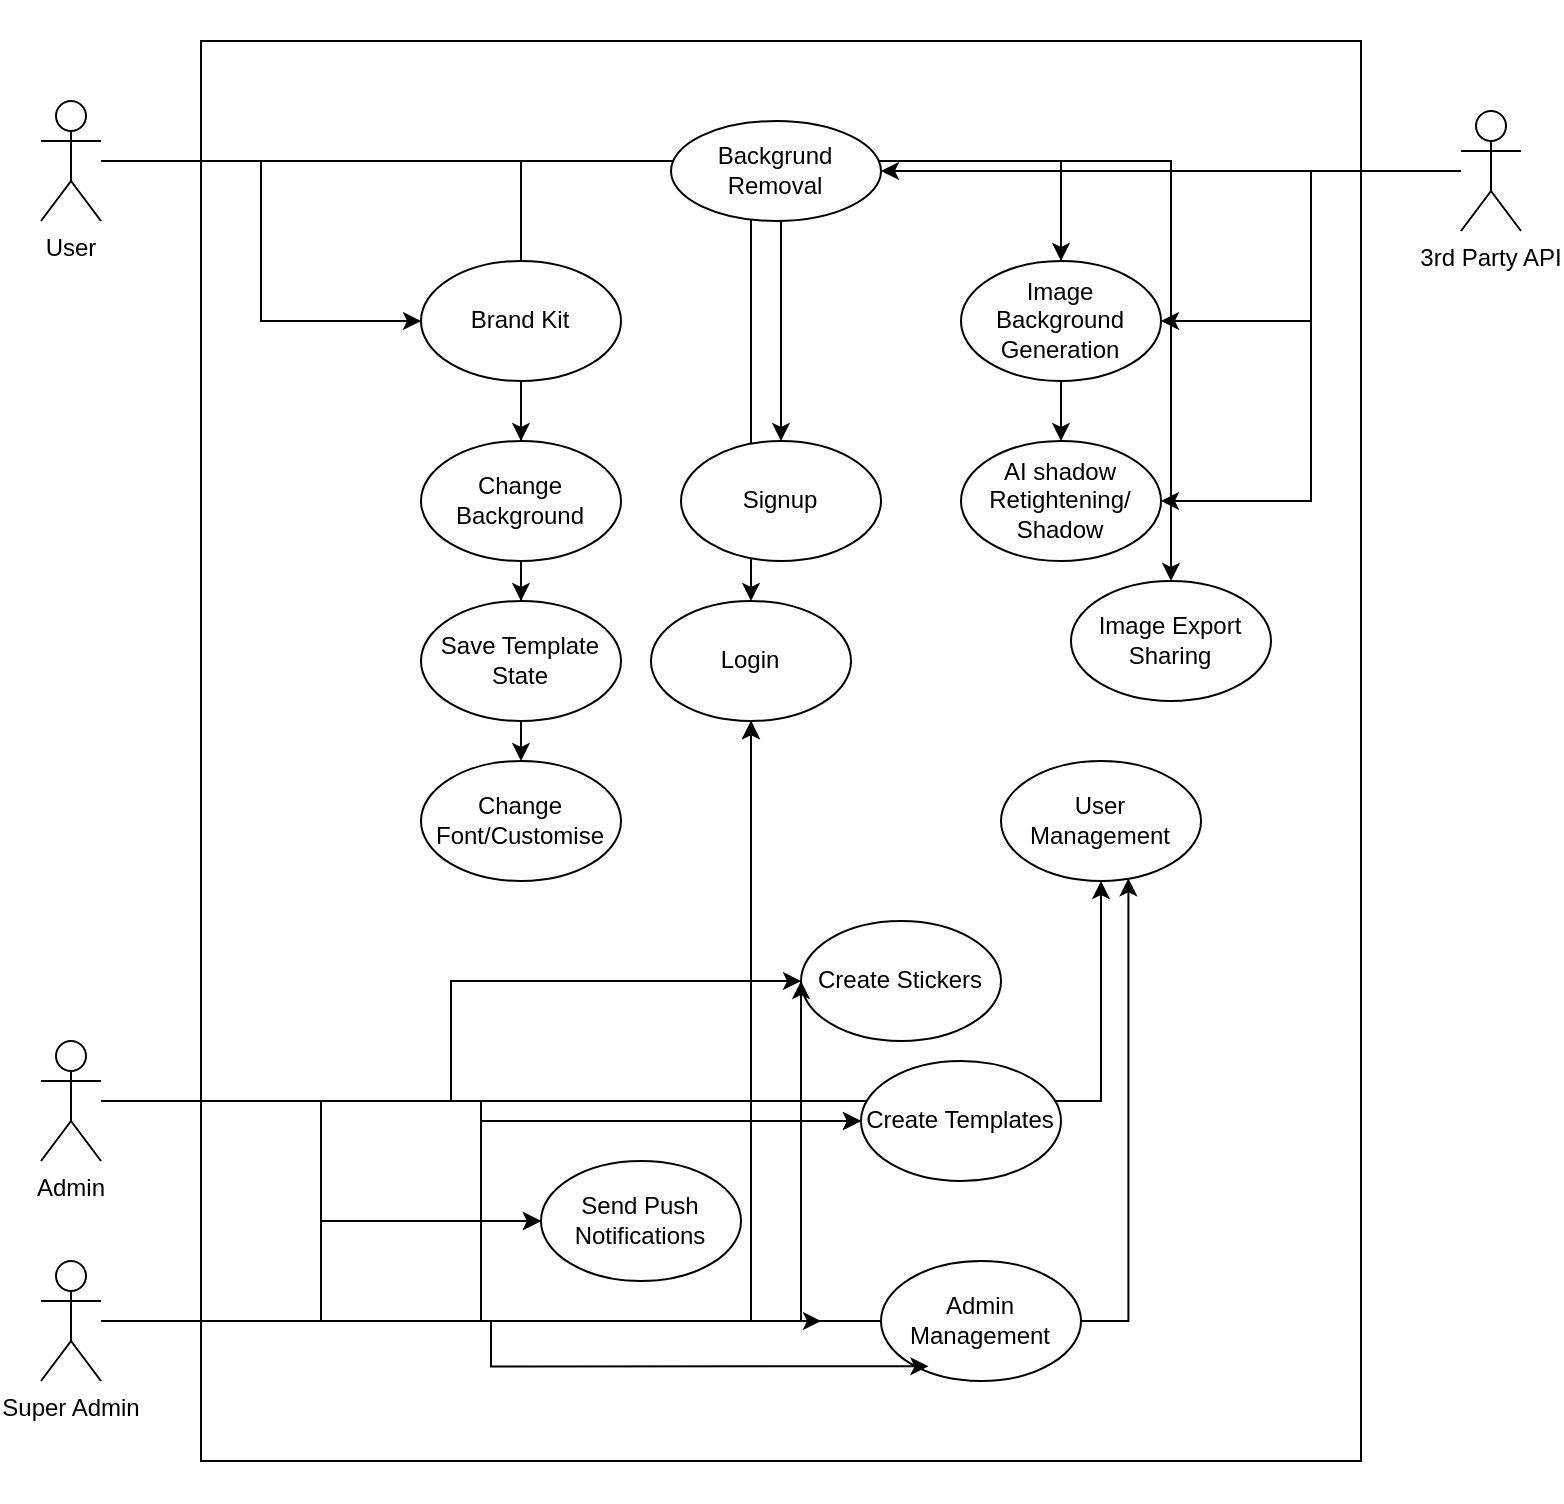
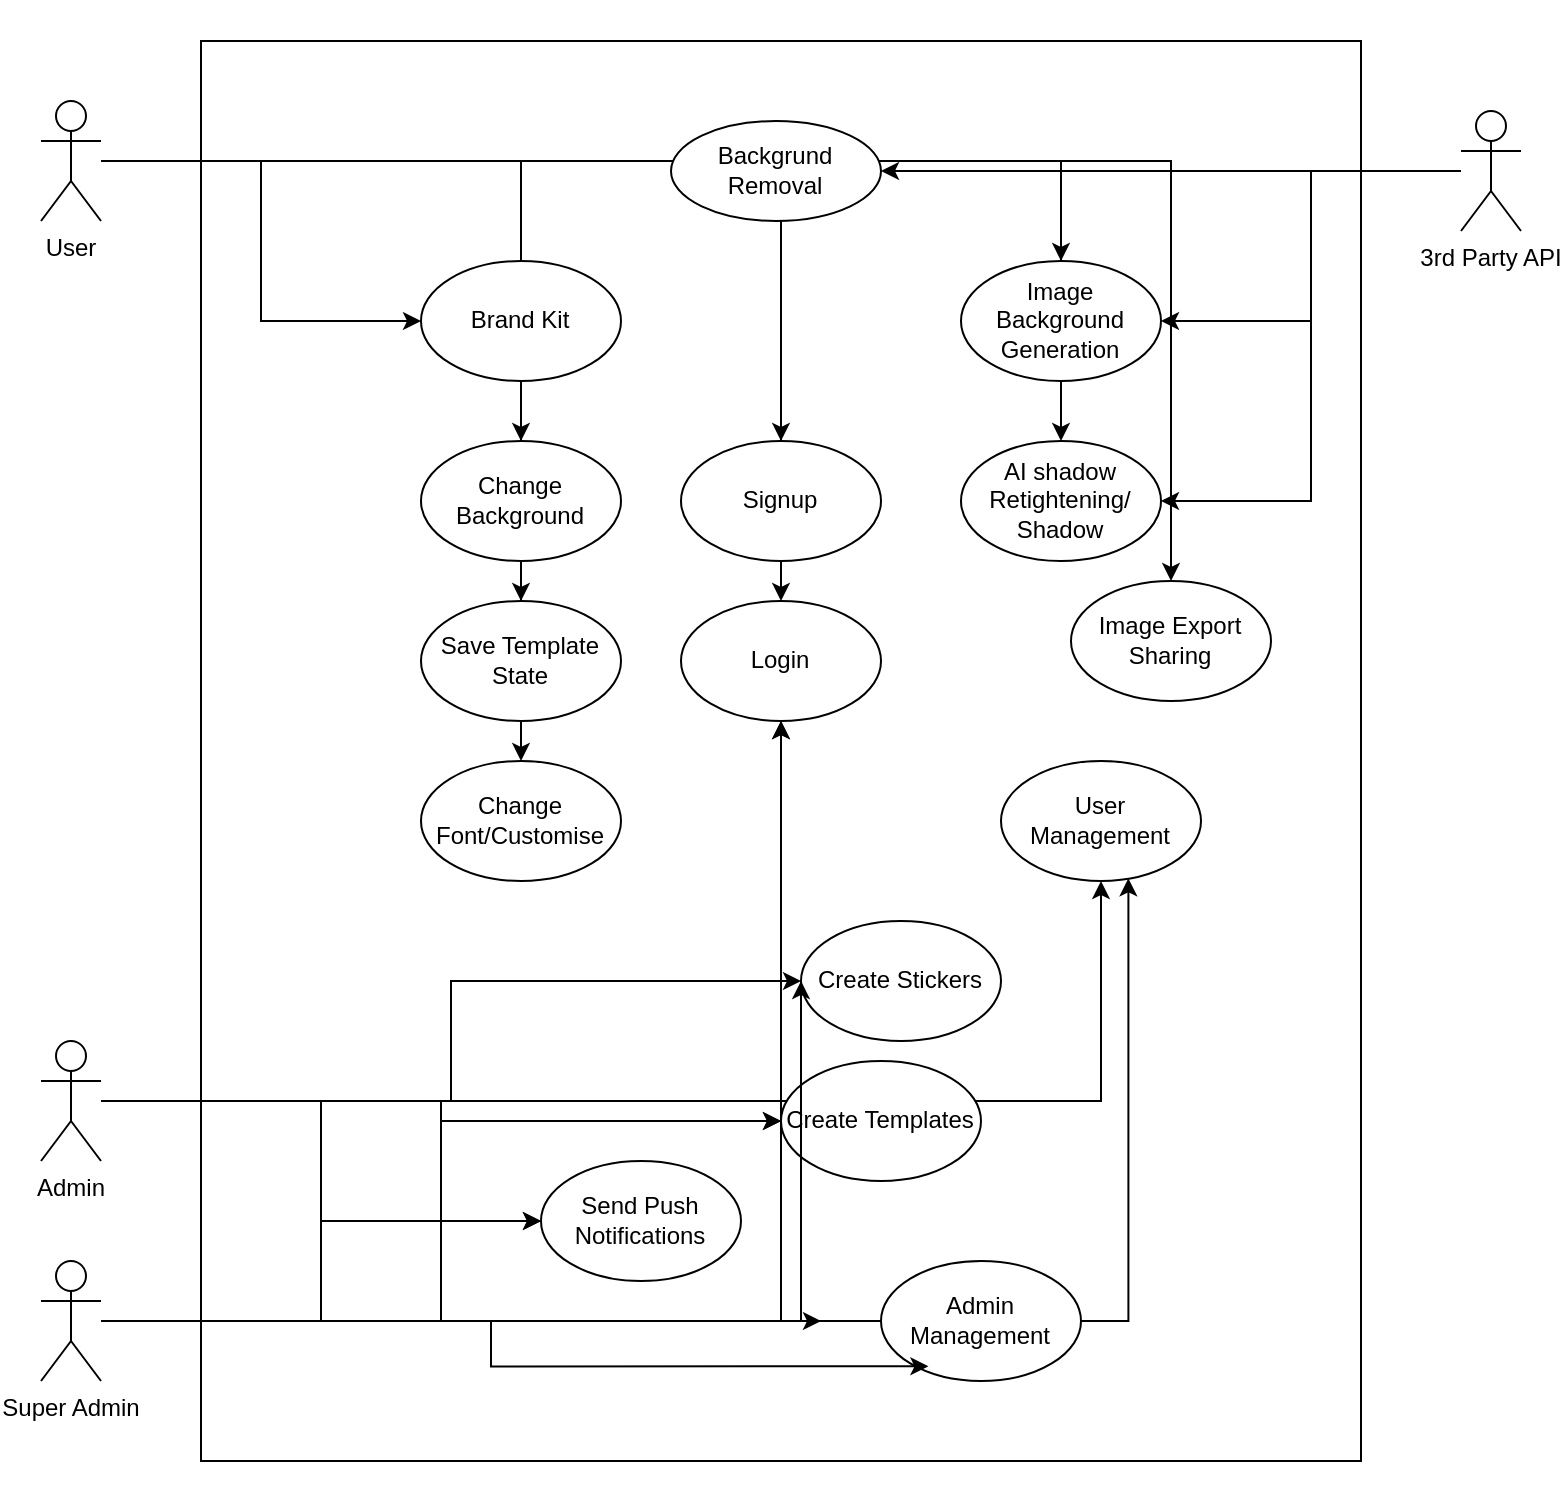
node "Login": moved (751, 661) -> (781, 661)
node "Create Templates": moved (961, 1121) -> (881, 1121)
